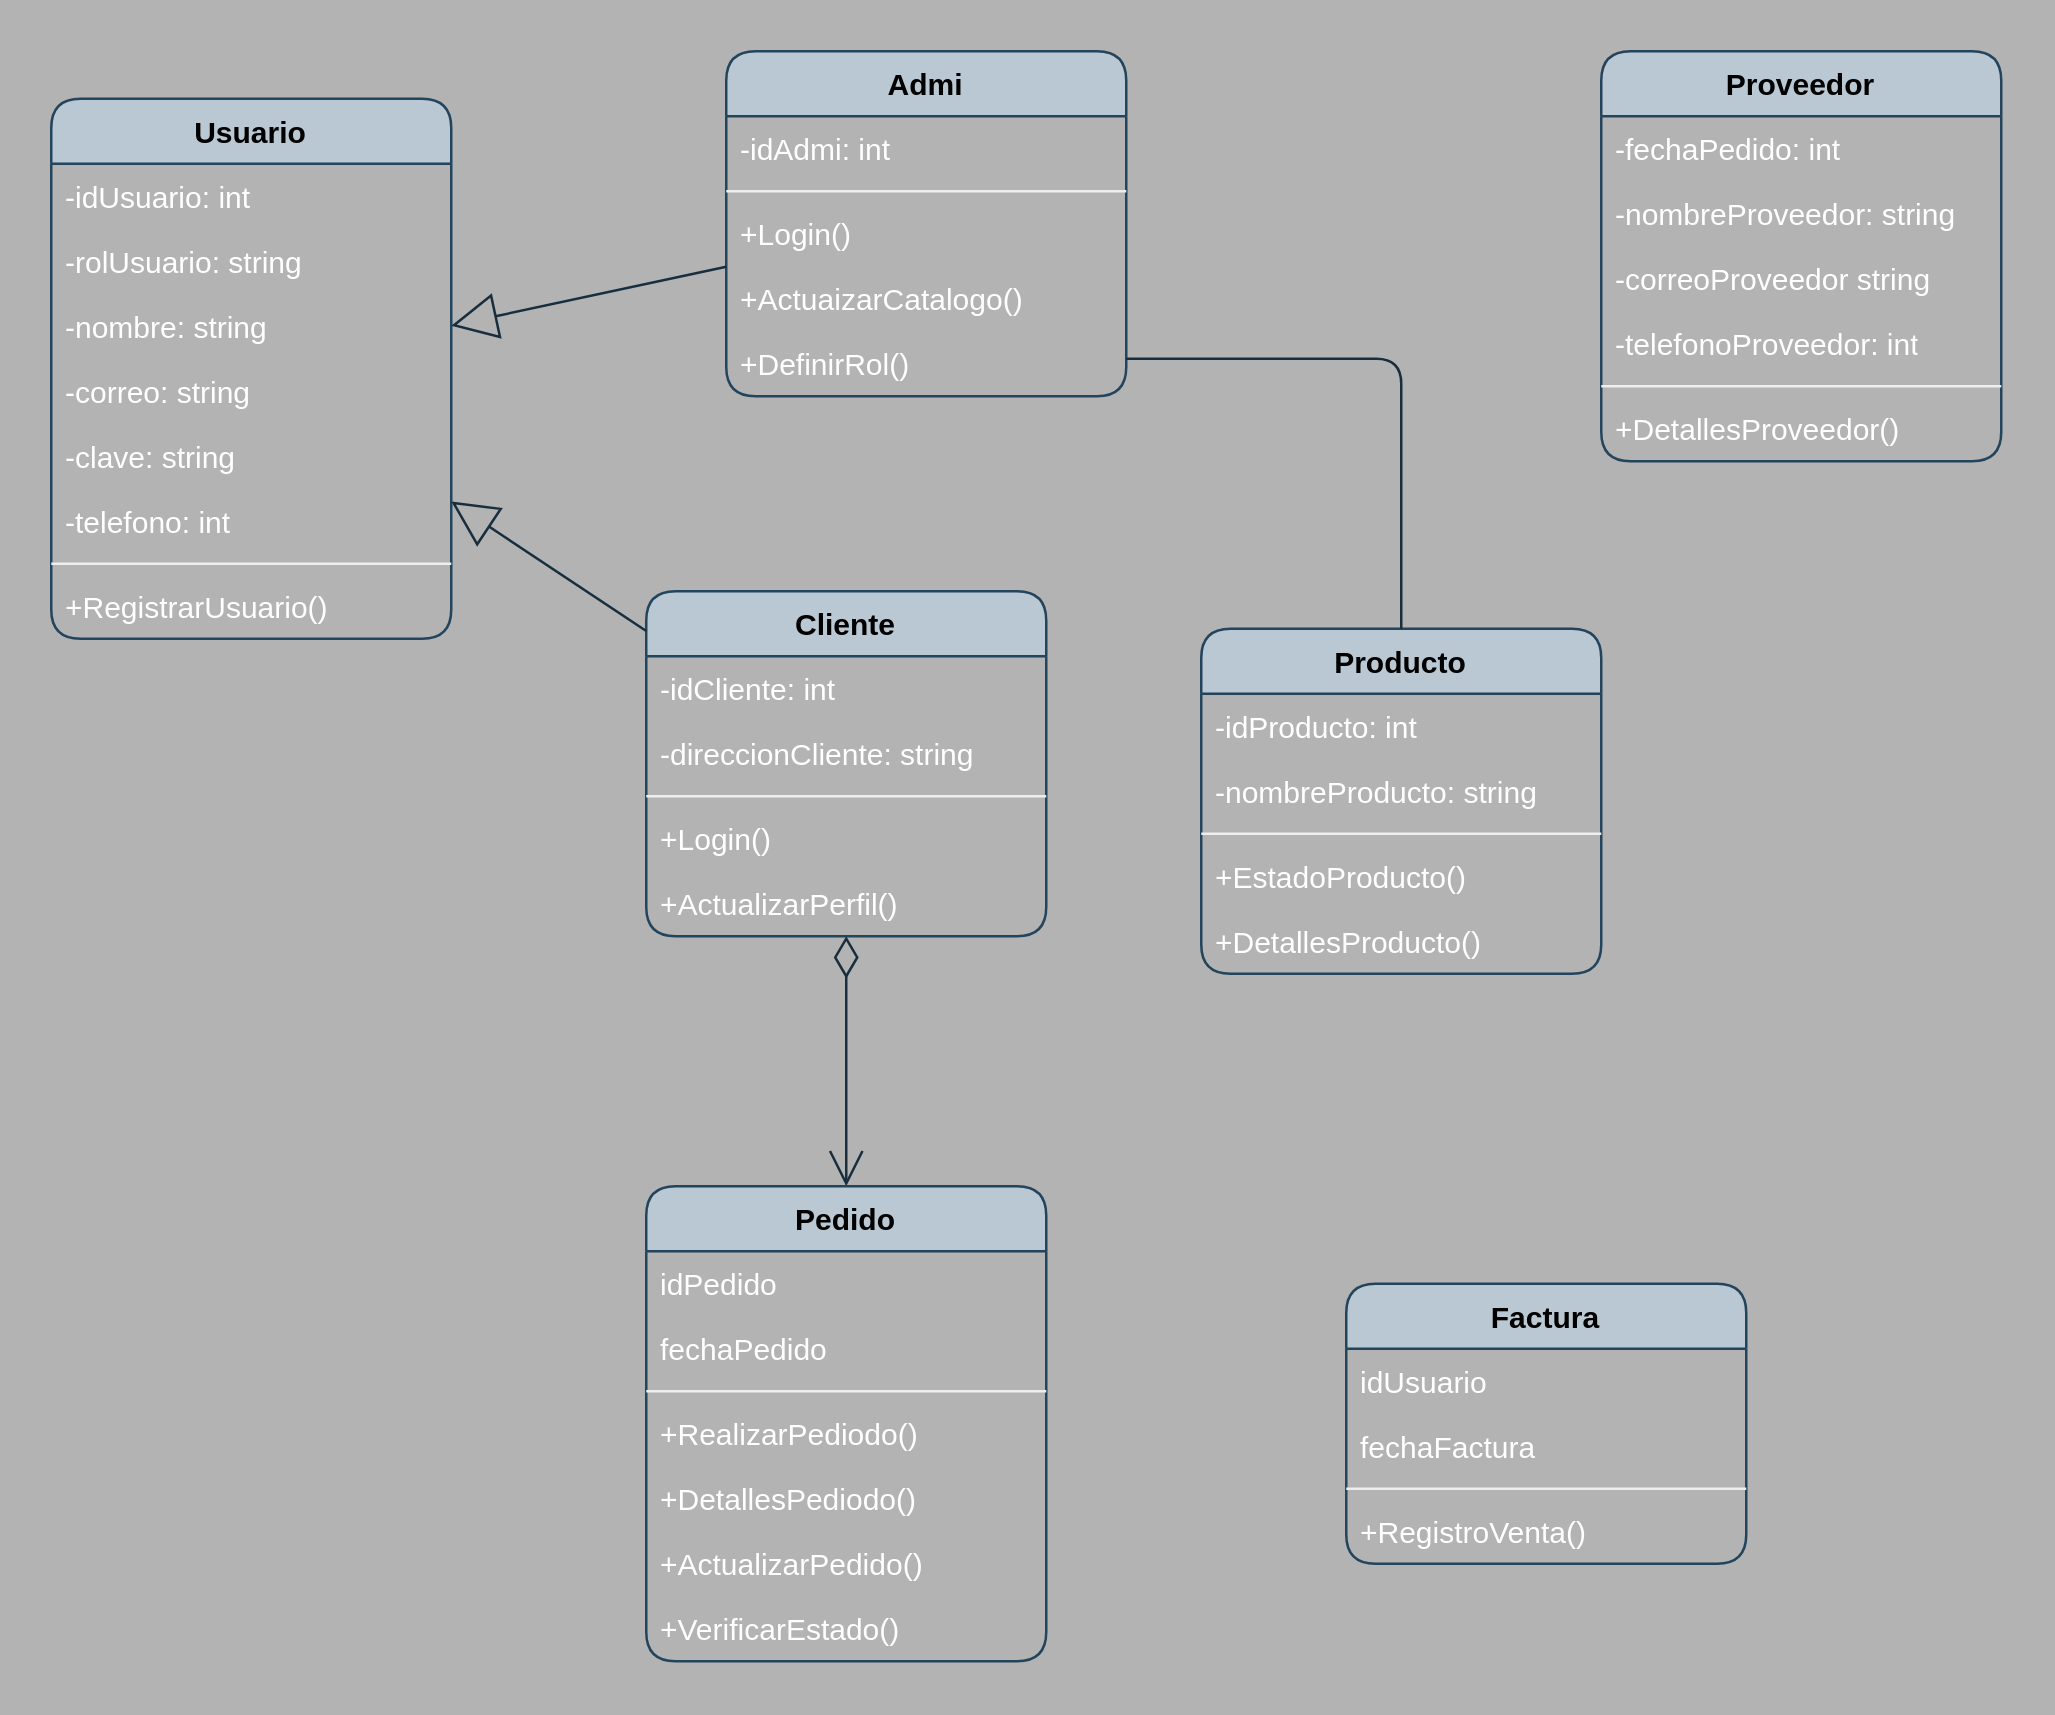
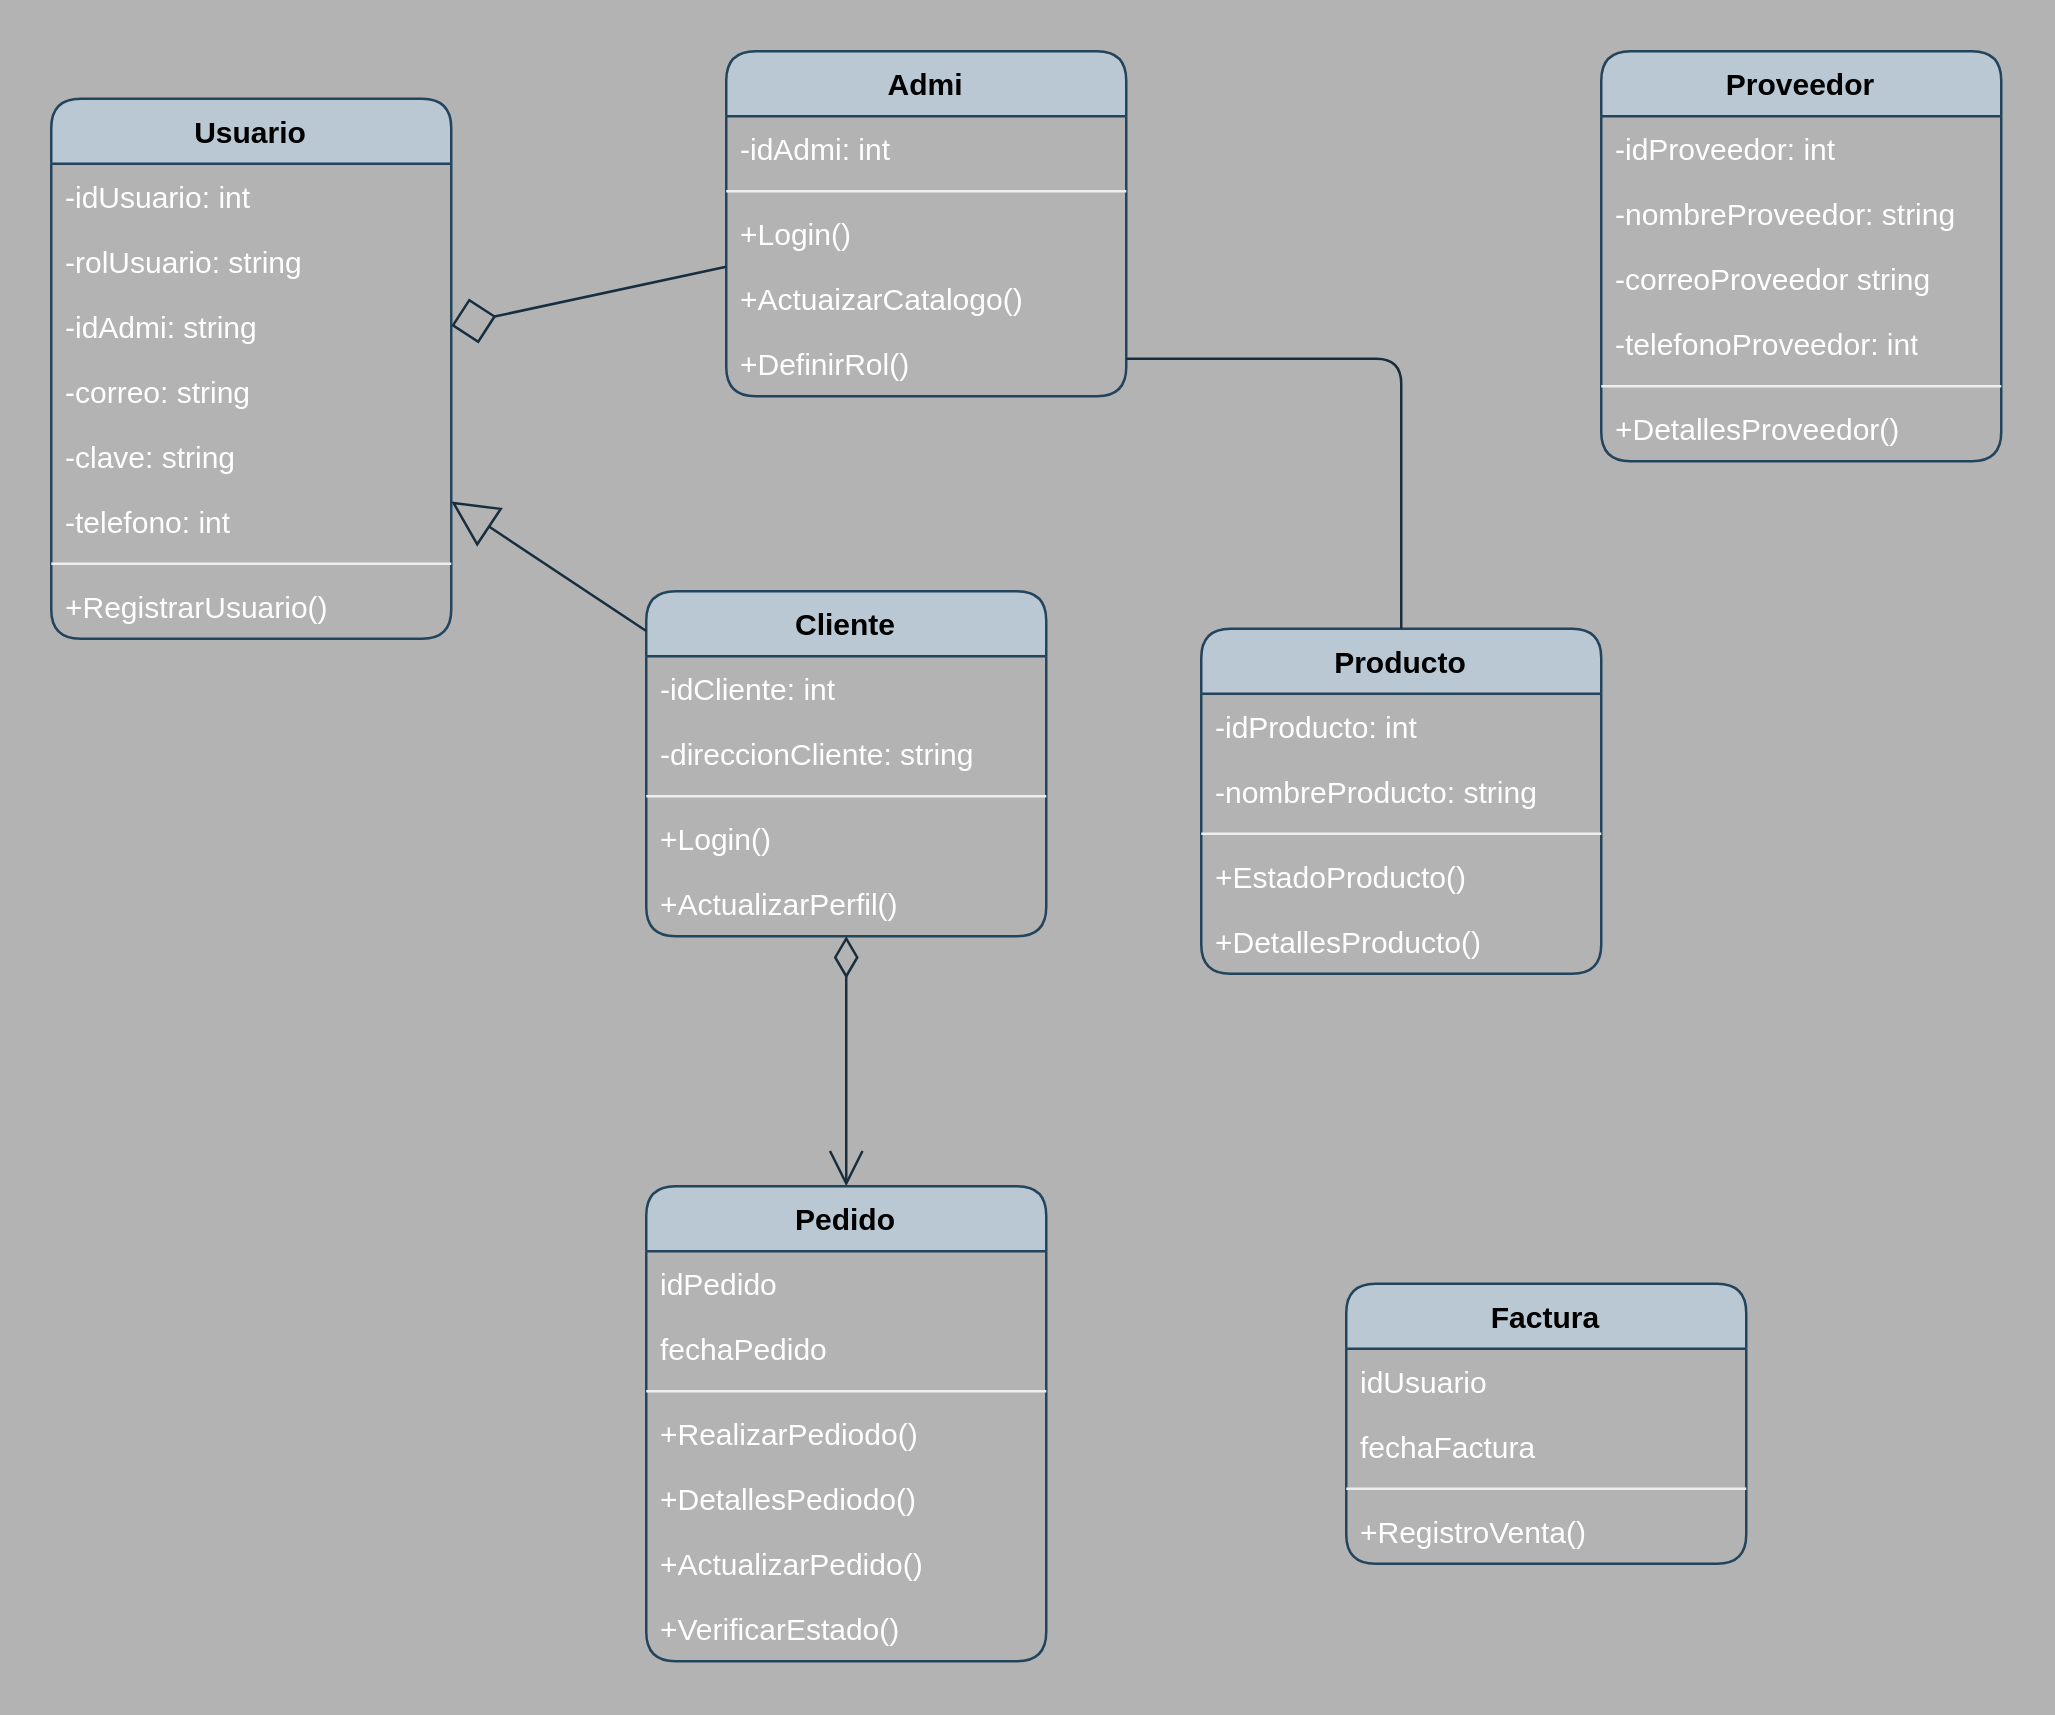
node "-fechaPedido: int": label "-fechaPedido: int" -> "-idProveedor: int"
edge "Admi" -> "Usuario": arrowhead block -> diamond
node "-nombre: string": label "-nombre: string" -> "-idAdmi: string"
